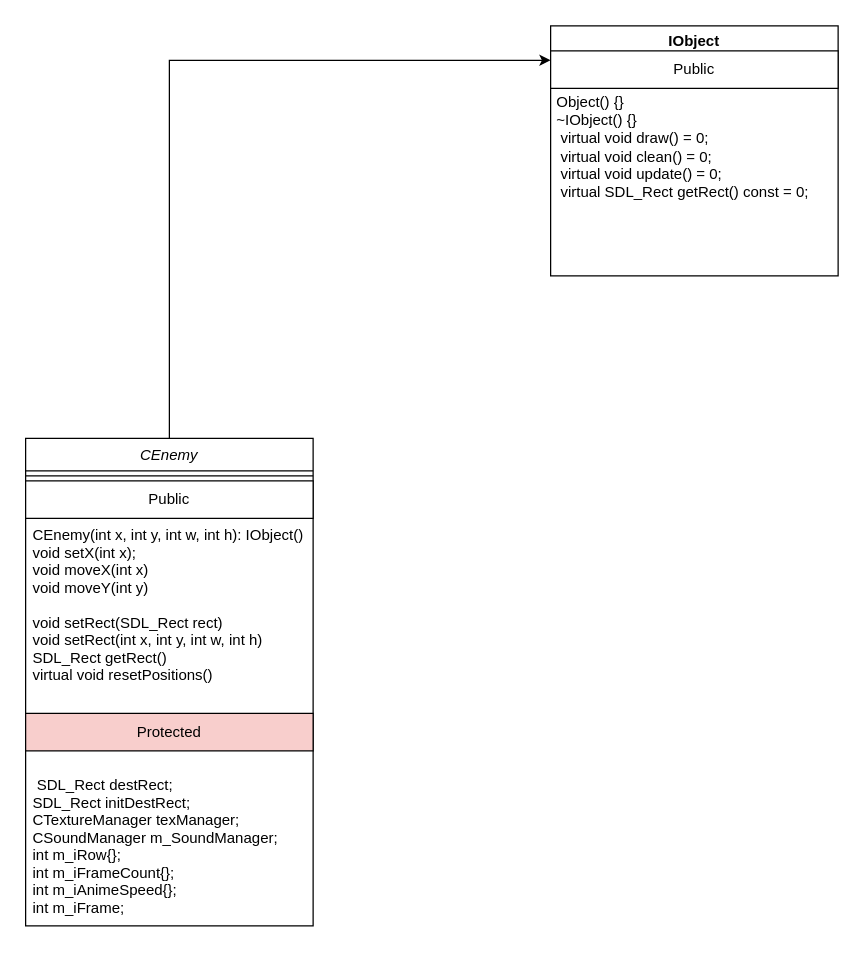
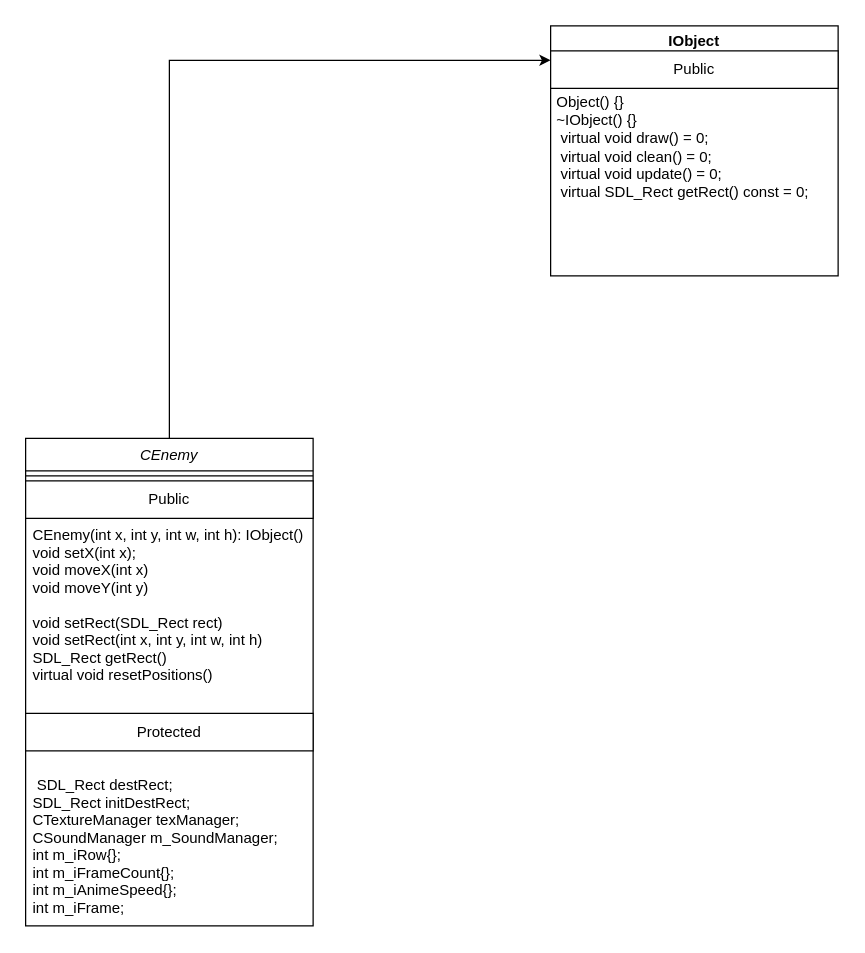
node "Protected": fillcolor #f8cecc -> #ffffff
